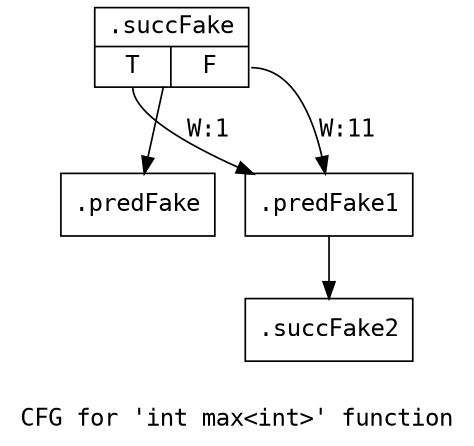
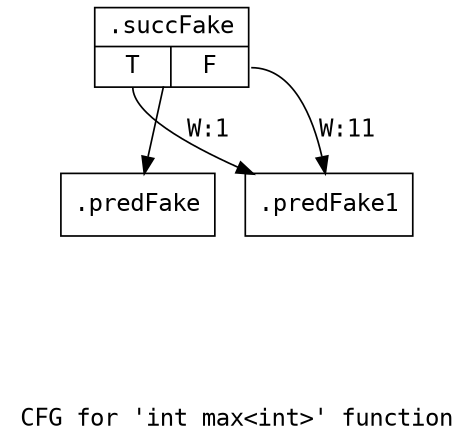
node ".succFake2": removed
